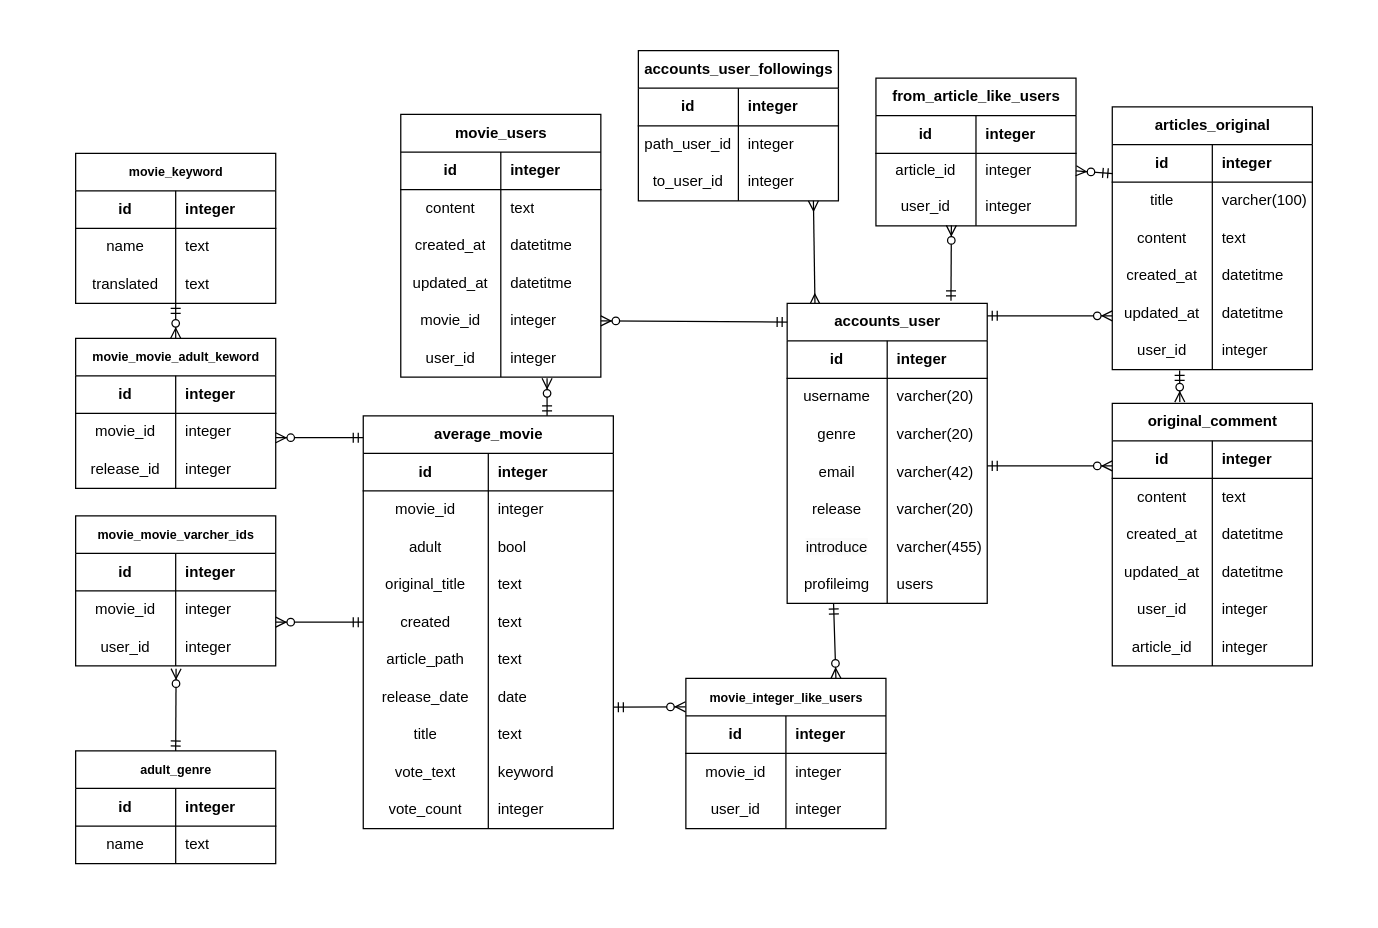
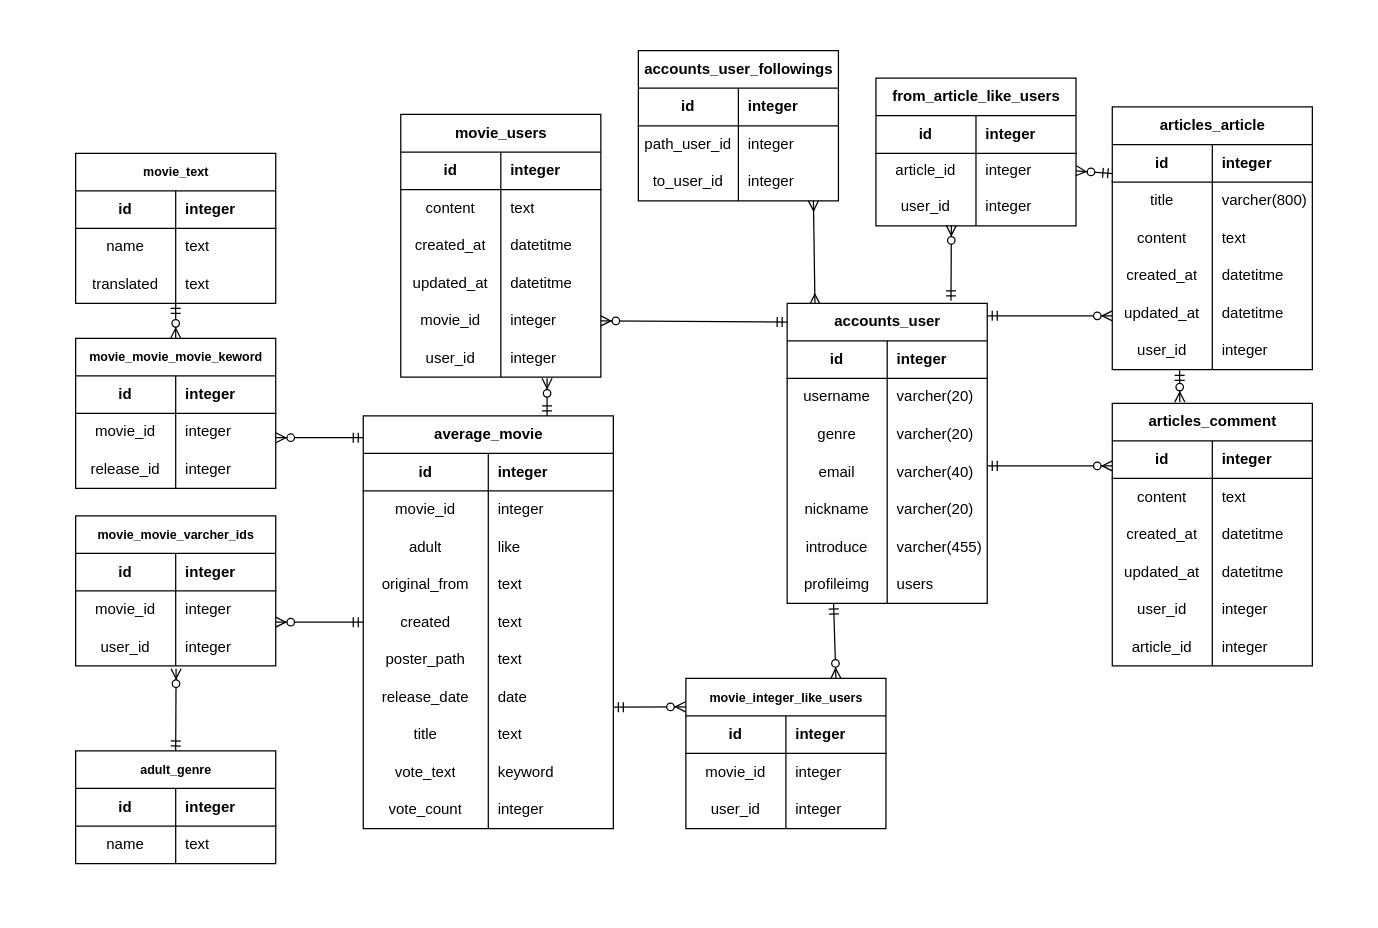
node "articles_original": label "articles_original" -> "articles_article"
node "movie_keyword": label "movie_keyword" -> "movie_text"
node "varcher(100)": label "varcher(100)" -> "varcher(800)"
node "movie_movie_adult_keword": label "movie_movie_adult_keword" -> "movie_movie_movie_keword"
node "original_comment": label "original_comment" -> "articles_comment"
node "varcher(42)": label "varcher(42)" -> "varcher(40)"
node "release": label "release" -> "nickname"
node "bool": label "bool" -> "like"
node "original_title": label "original_title" -> "original_from"
node "article_path": label "article_path" -> "poster_path"
